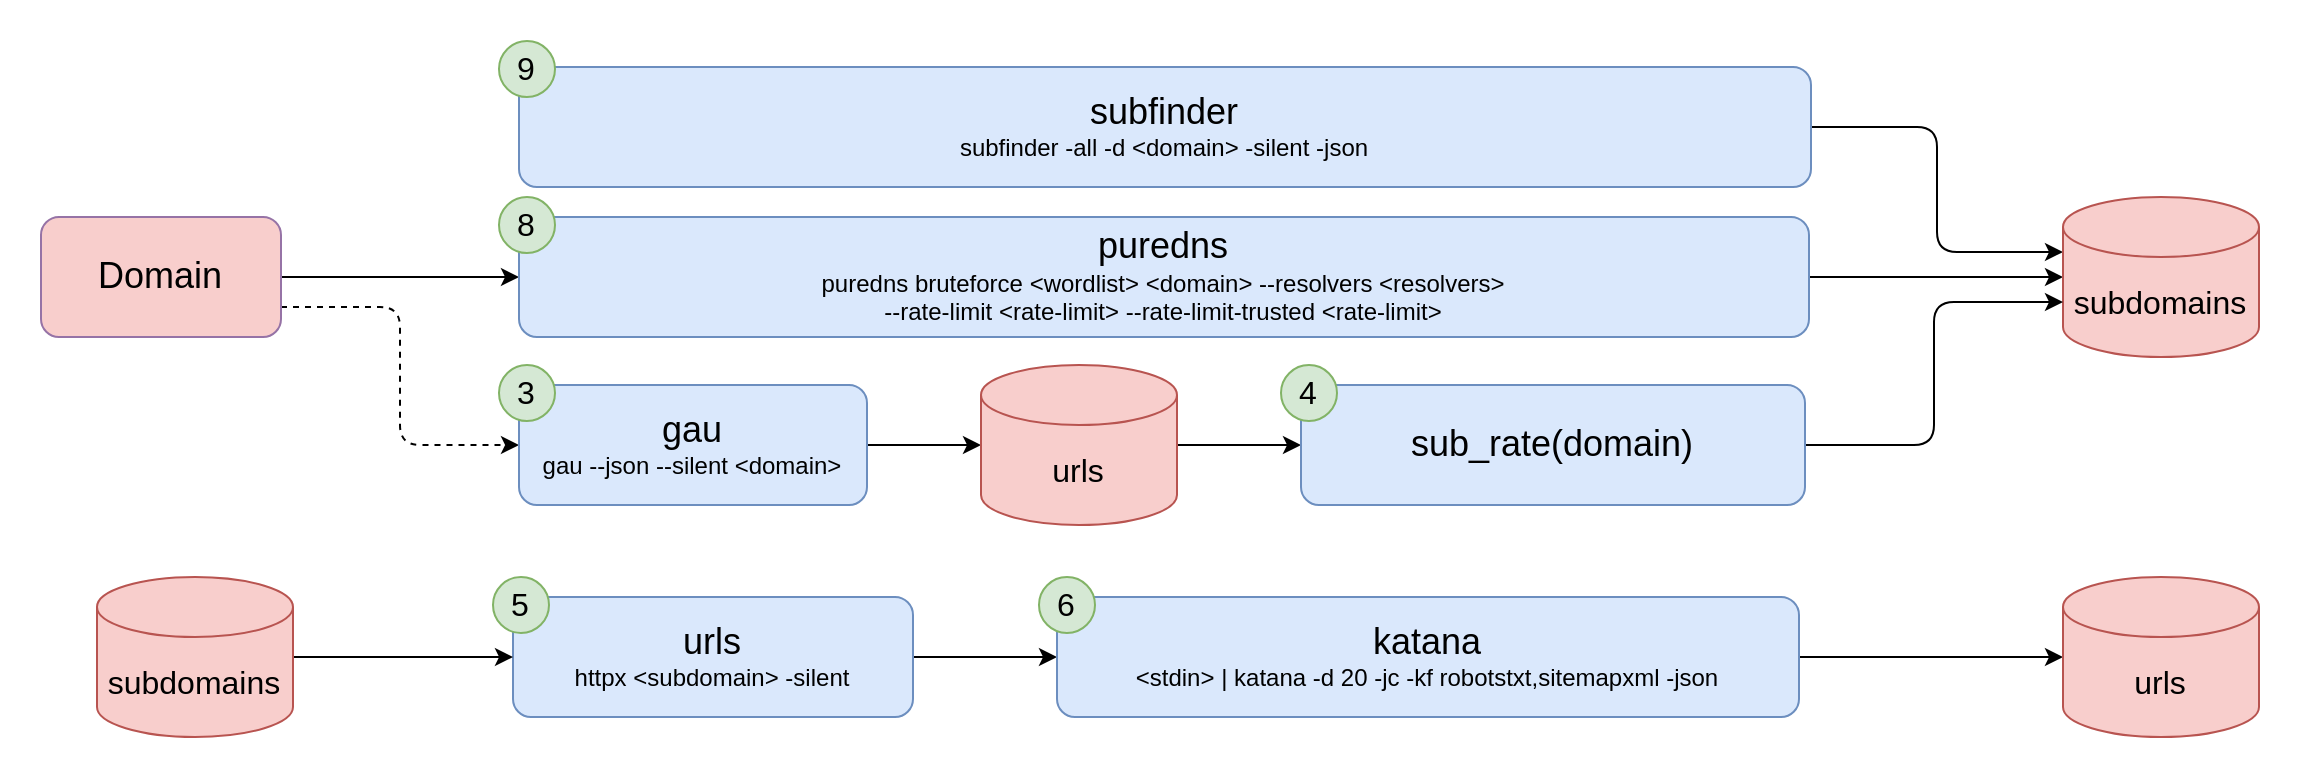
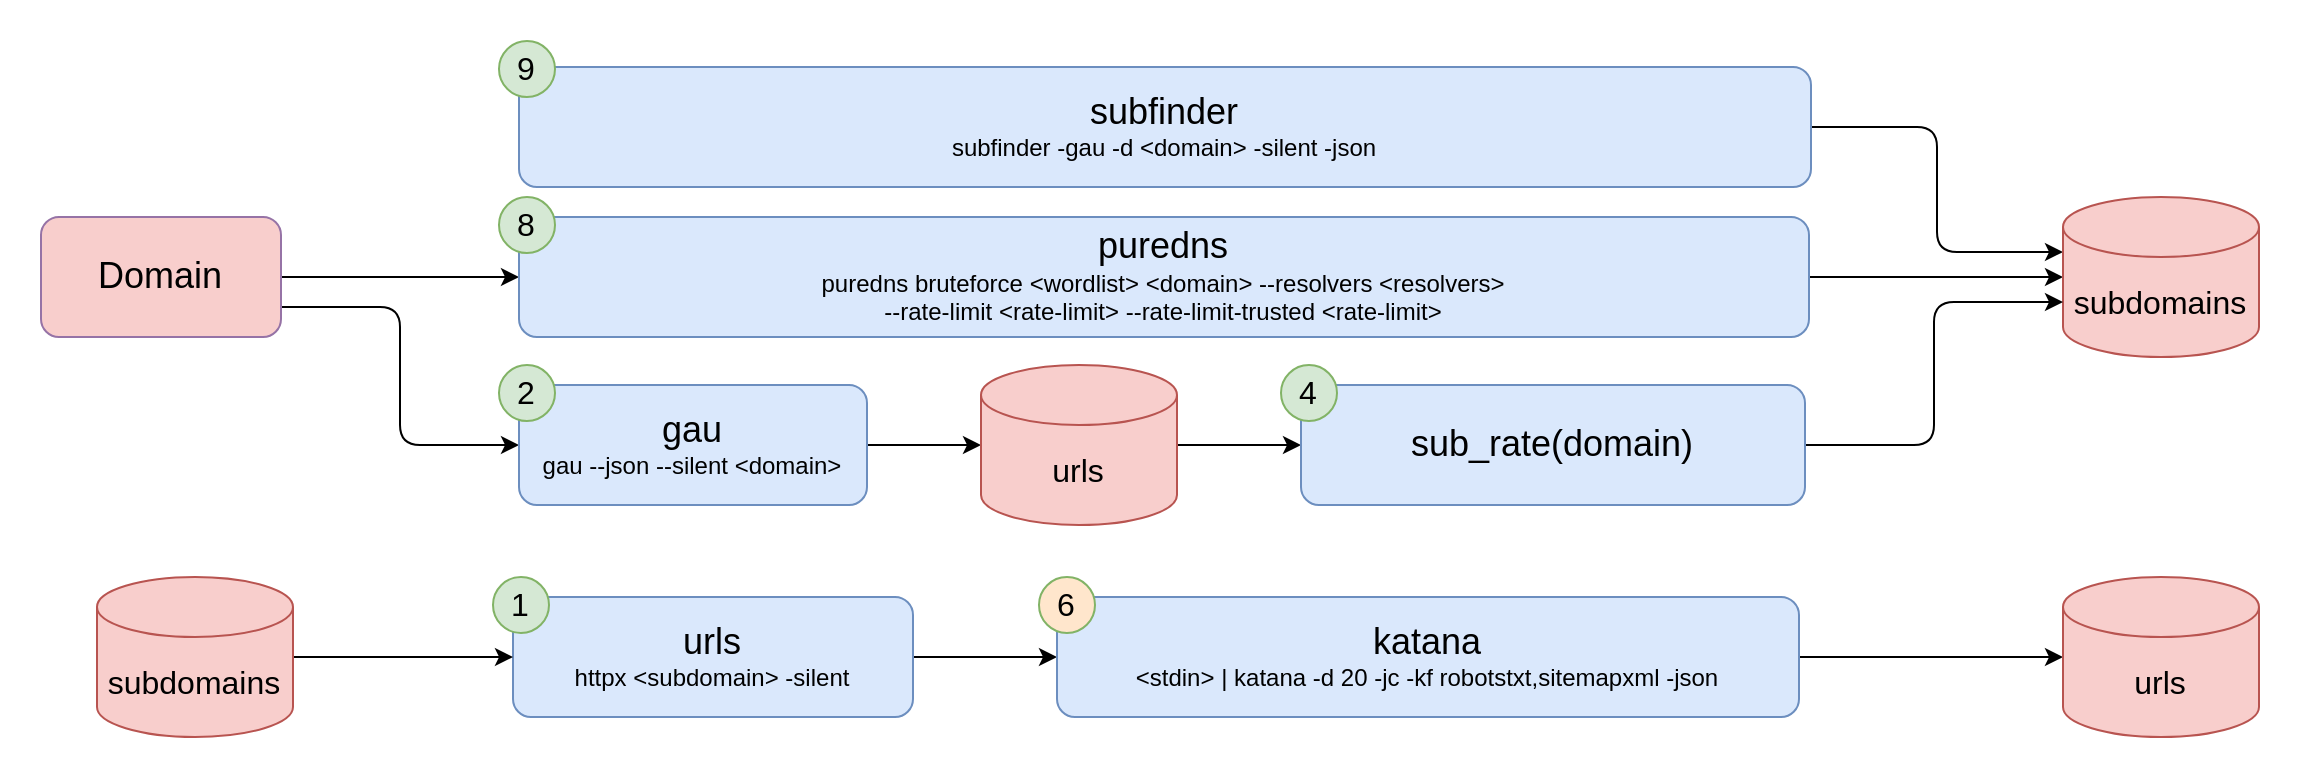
node "subfinder subfinder -all -d <domain> -silent -json": label "subfinder subfinder -all -d <domain> -silent -json" -> "subfinder subfinder -gau -d <domain> -silent -json"
edge "Domain" -> "gau gau --json --silent <domain>": style dashed -> solid
node "3": label "3" -> "2"
node "5": label "5" -> "1"
node "6": fillcolor #d5e8d4 -> #ffe6cc
